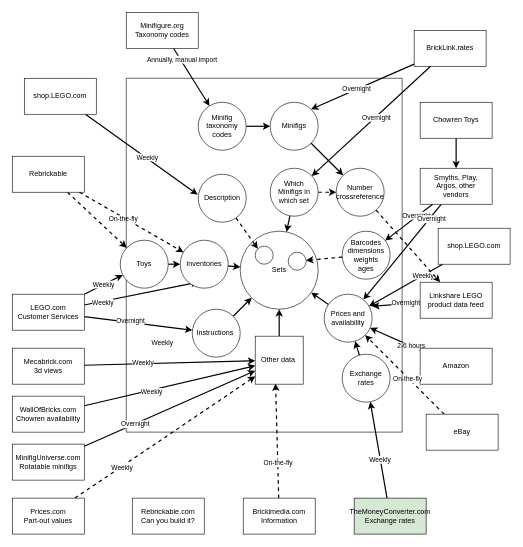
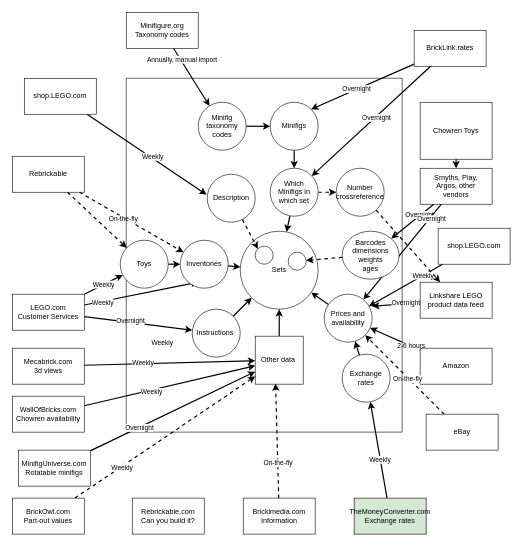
node "Chowren Toys": size 72x36 -> 72x57
edge "Minifigs" -> "Number crossreference": now "Minifigs" -> "Which Minifigs in which set"
node "Description": moved (222, 198) -> (231, 198)
node "Barcodes dimensions weights ages": size 48x48 -> 57x48
node "MinifigUniverse.com Rotatable minifigs": moved (48, 462) -> (54, 468)
node "Prices.com Part-out values": label "Prices.com Part-out values" -> "BrickOwl.com Part-out values"
